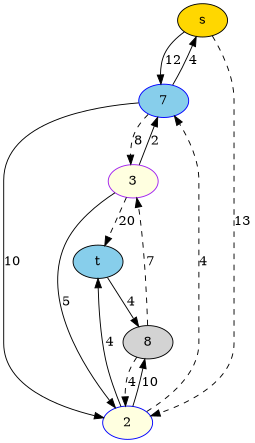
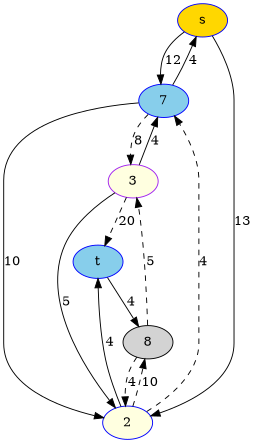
node "s": color black -> blue
edge "3" -> "7": label "2" -> "4"
edge "s" -> "2": style dashed -> solid
node "t": color black -> blue
edge "8" -> "3": label "7" -> "5"
edge "2" -> "8": style solid -> dashed
